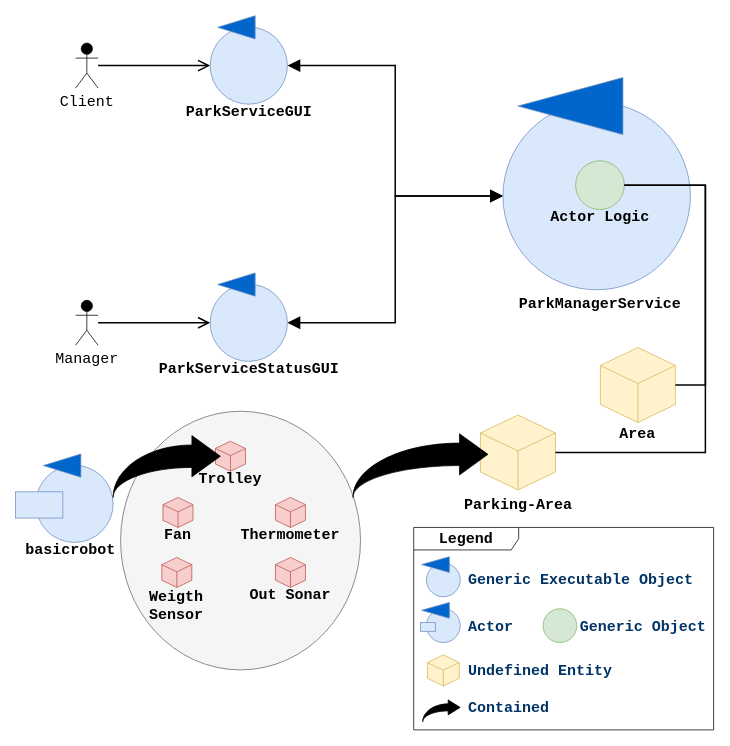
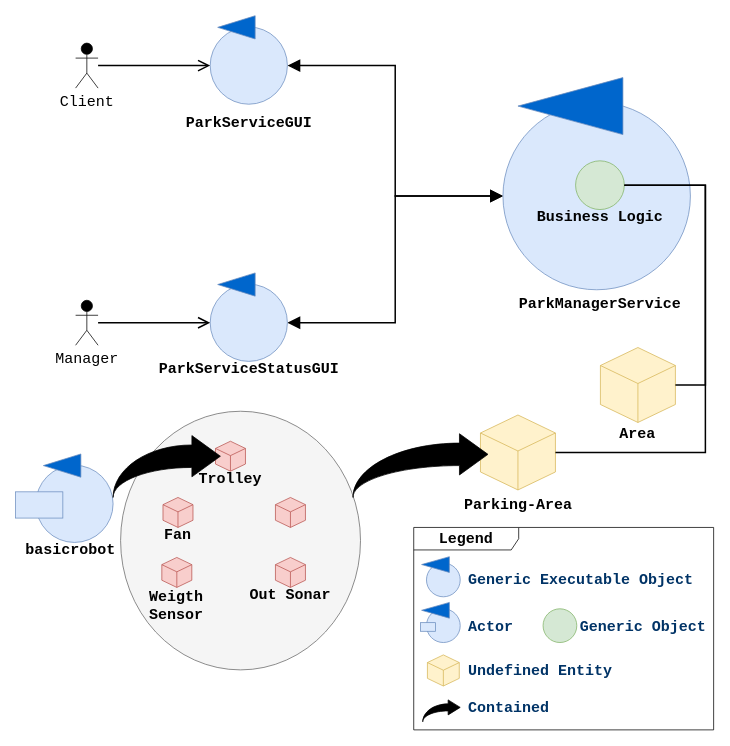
node "ParkServiceGUI": moved (249, 112) -> (249, 123)
node "Actor Logic": label "Actor Logic" -> "Business Logic"
node "Thermometer": removed
